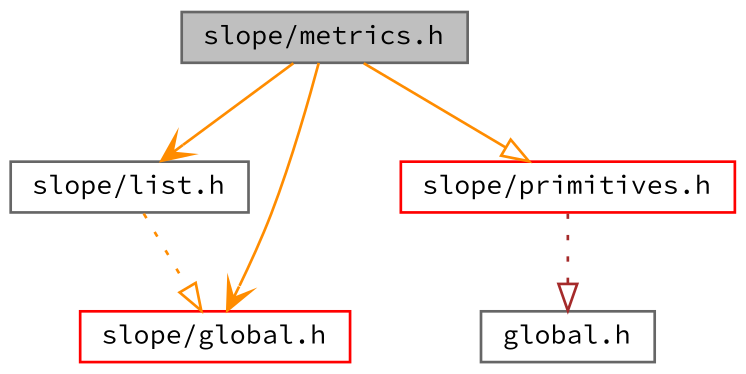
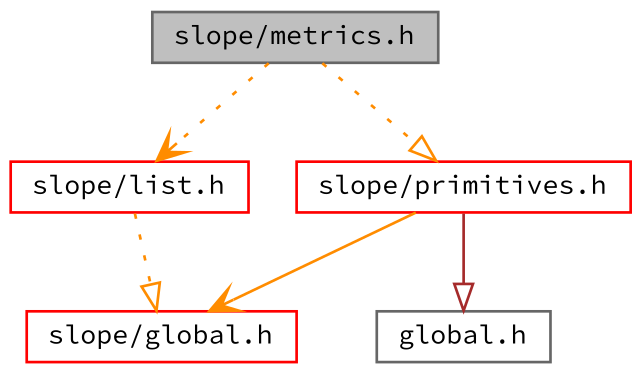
edge "slope/metrics.h" -> "slope/list.h": style solid -> dotted
edge "slope/metrics.h" -> "slope/primitives.h": style solid -> dotted
edge "slope/metrics.h" -> "slope/global.h": now "slope/primitives.h" -> "slope/global.h"
node "slope/list.h": color gray40 -> red
edge "slope/primitives.h" -> "global.h": style dotted -> solid
